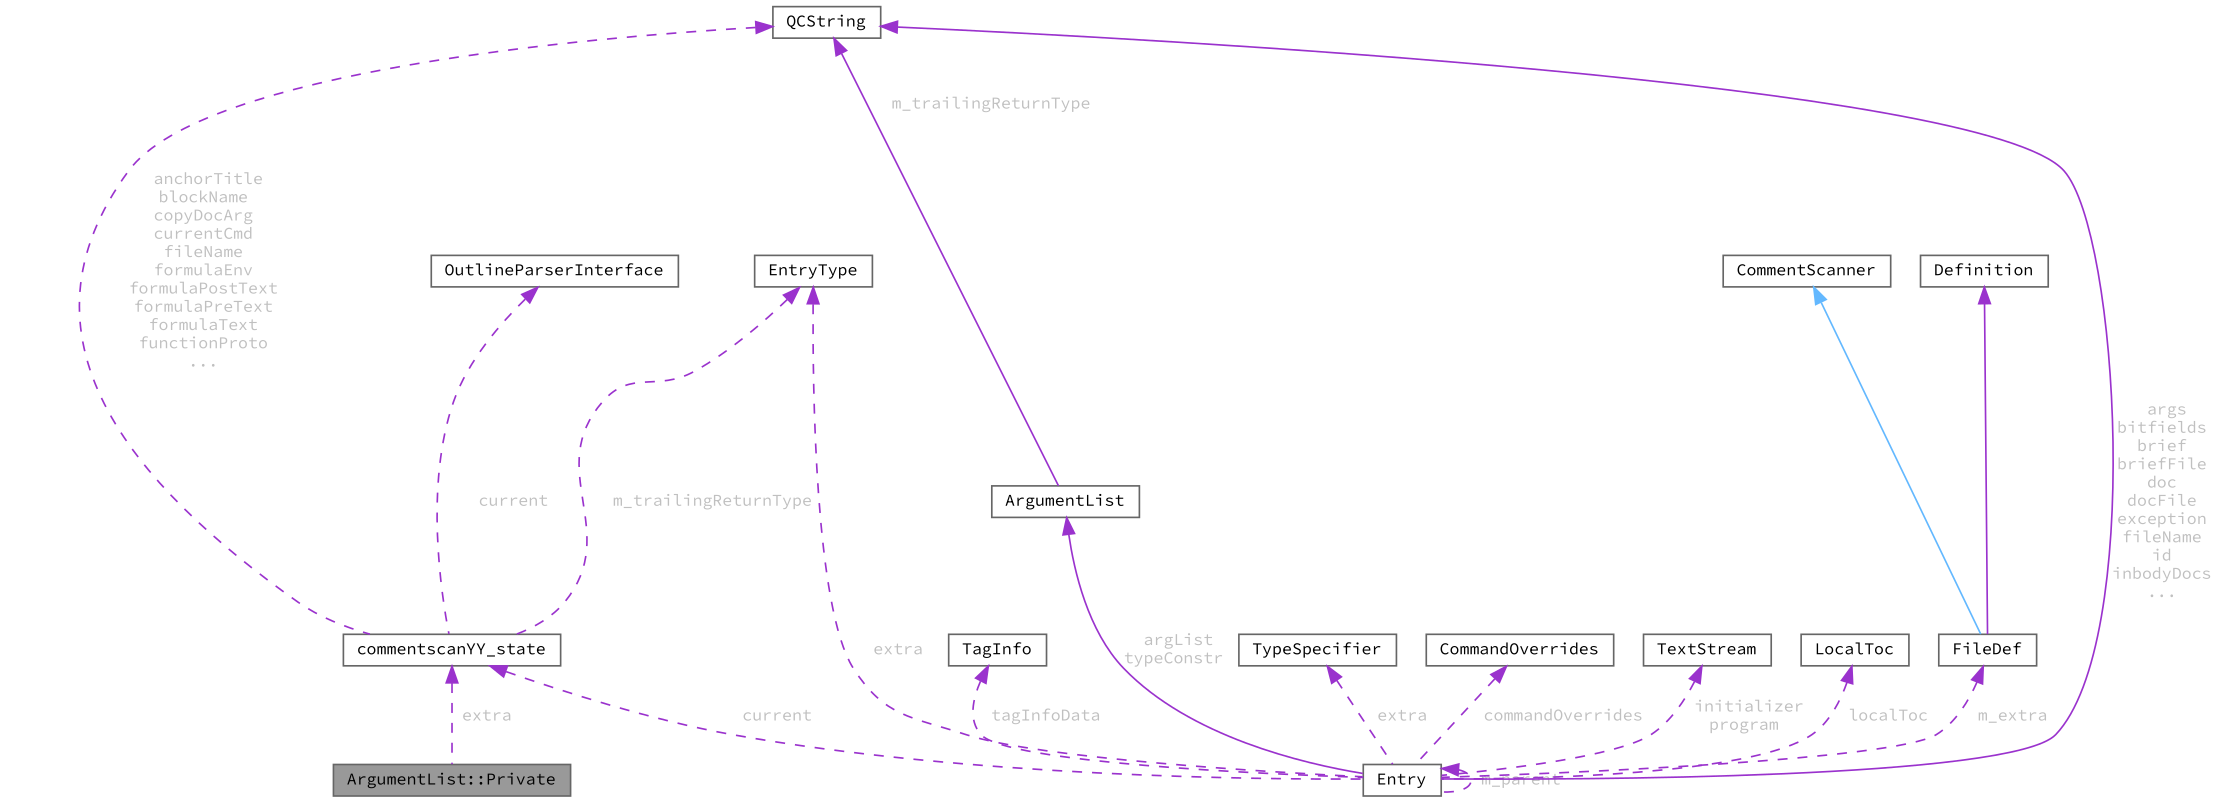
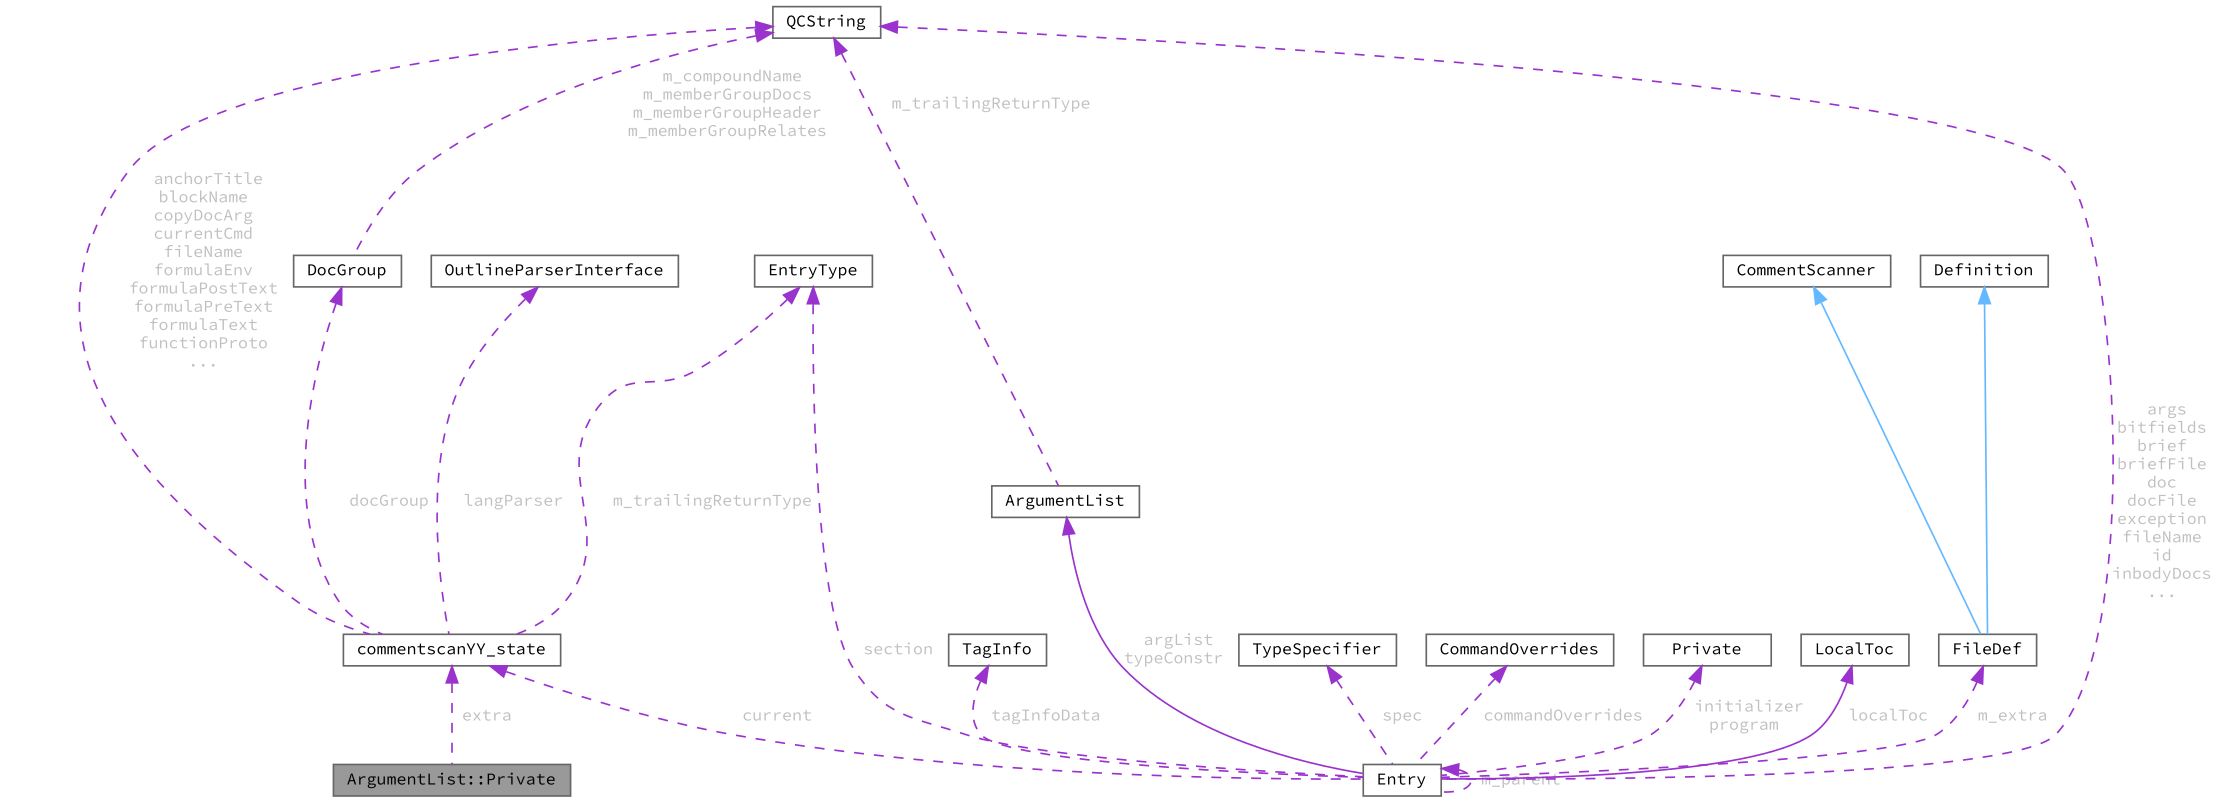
edge "Entry" -> "QCString": style solid -> dashed
edge "ArgumentList" -> "QCString": style solid -> dashed
node "DocGroup": added
edge "FileDef" -> "Definition": color darkorchid3 -> steelblue1
edge "commentscanYY_state" -> "OutlineParserInterface": label " current" -> " langParser"
edge "Entry" -> "EntryType": label " extra" -> " section"
node "TextStream": label "TextStream" -> "Private"
edge "Entry" -> "TypeSpecifier": label " extra" -> " spec"
edge "Entry" -> "LocalToc": style dashed -> solid
